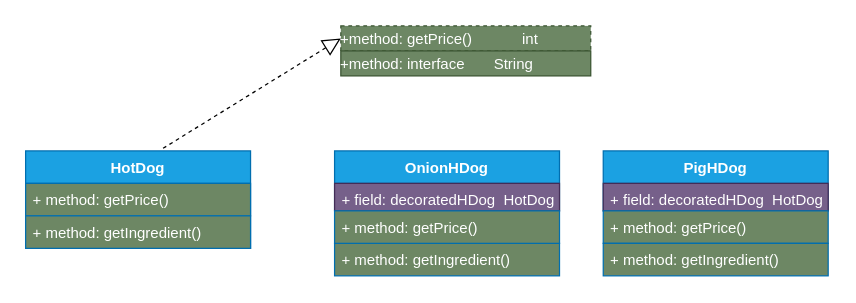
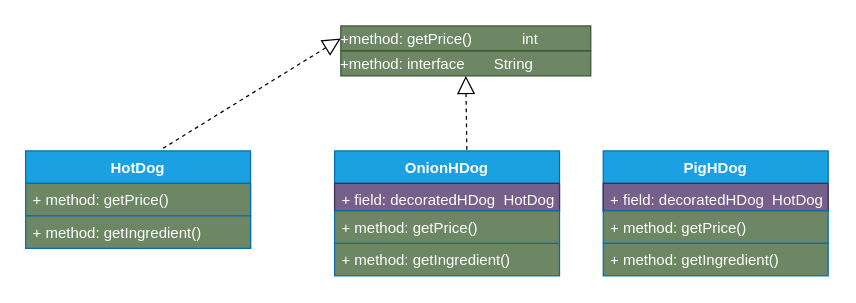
node "+method: getPrice() int": style dashed -> solid
edge "OnionHDog" -> "+method: interface String": added
